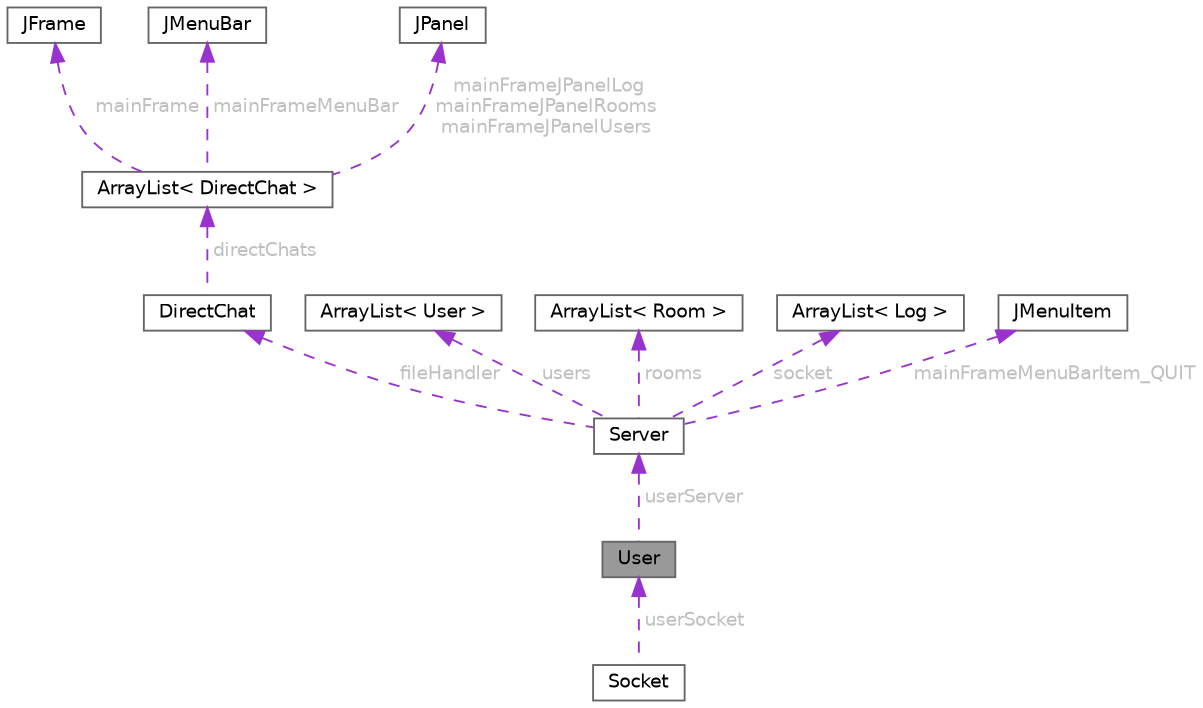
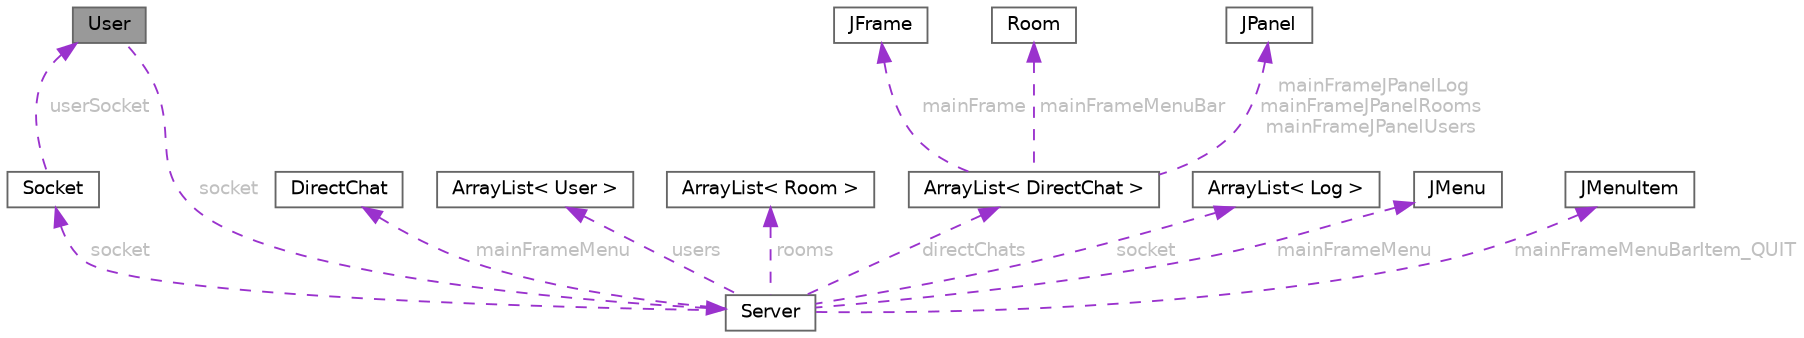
node "JMenuBar": label "JMenuBar" -> "Room"
node "JMenu": added
edge "DirectChat" -> "ArrayList< DirectChat >": now "Server" -> "ArrayList< DirectChat >"
edge "Server" -> "Socket": added, label "socket"
edge "Server" -> "DirectChat": label " fileHandler" -> " mainFrameMenu"
edge "User" -> "Server": label " userServer" -> " socket"
